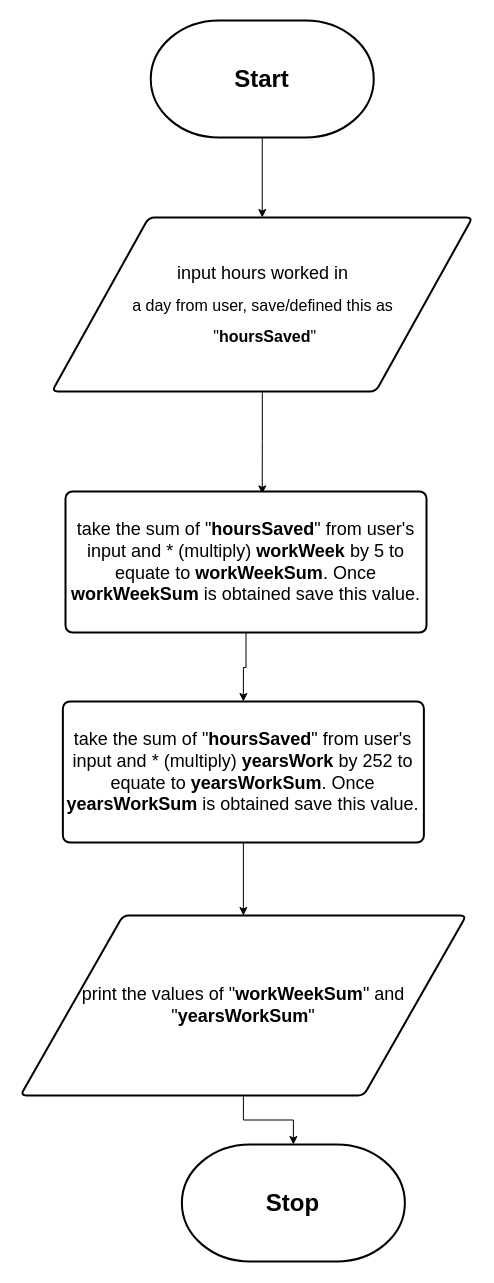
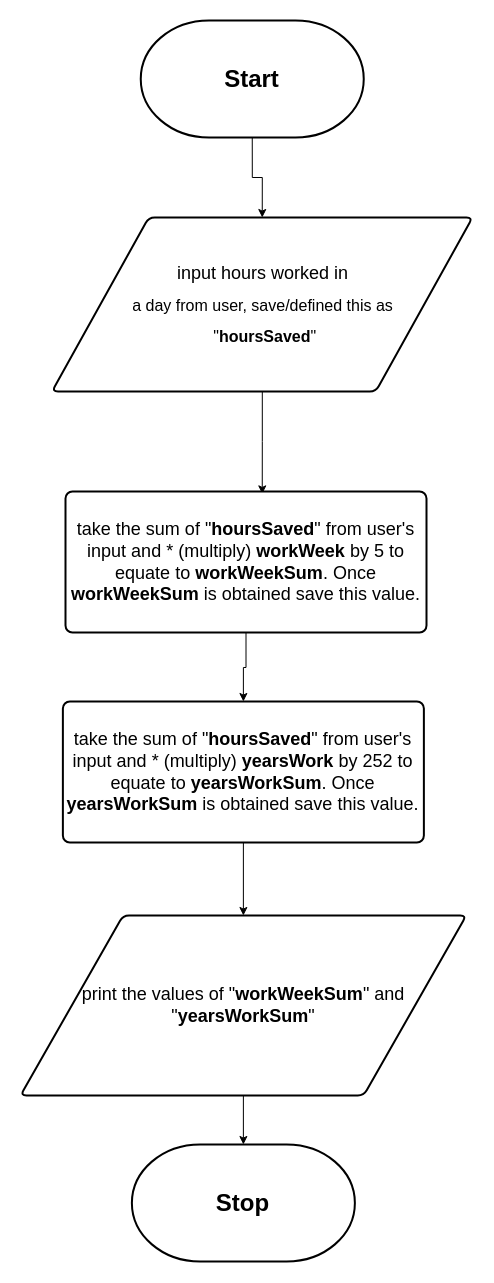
node "Start": moved (262, 79) -> (252, 79)
node "Stop": moved (293, 1203) -> (243, 1203)
